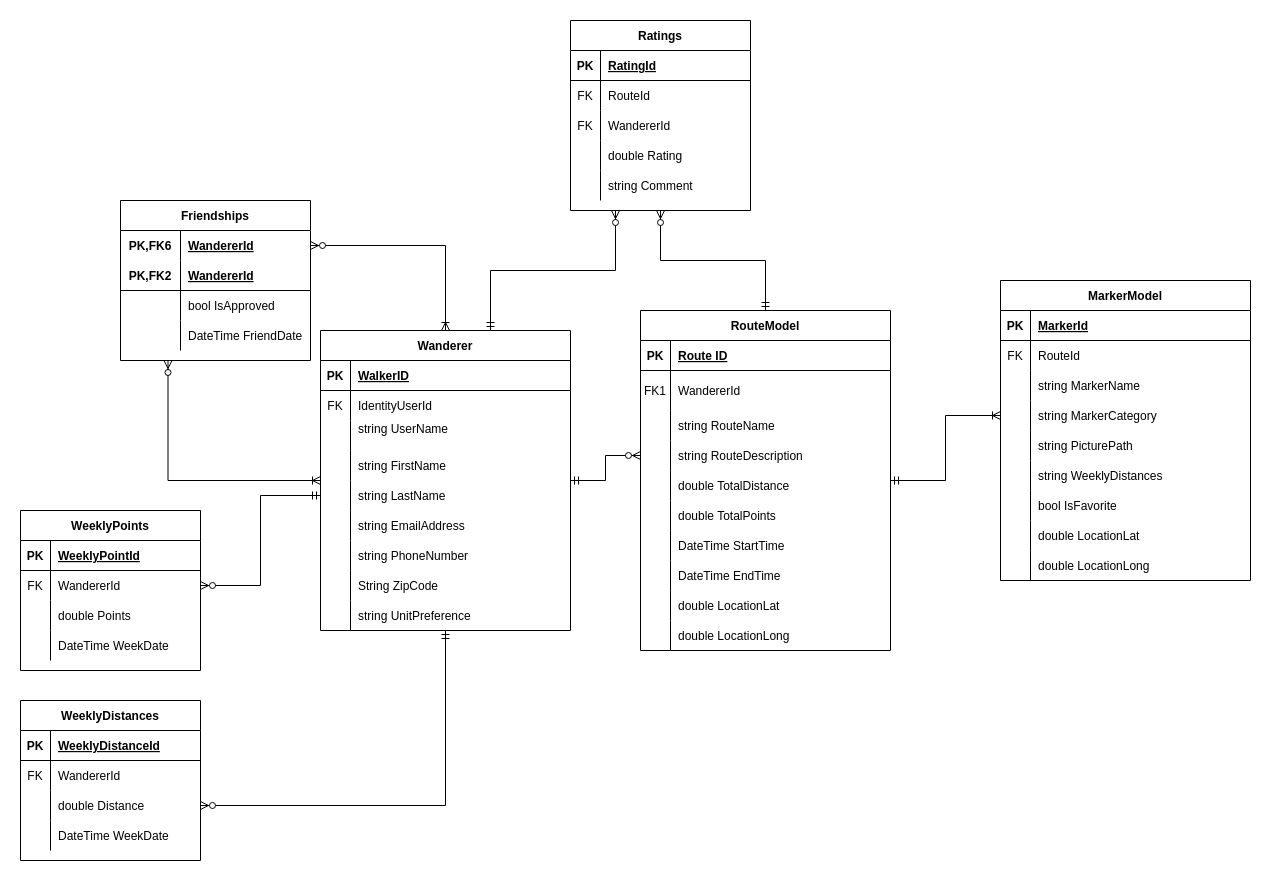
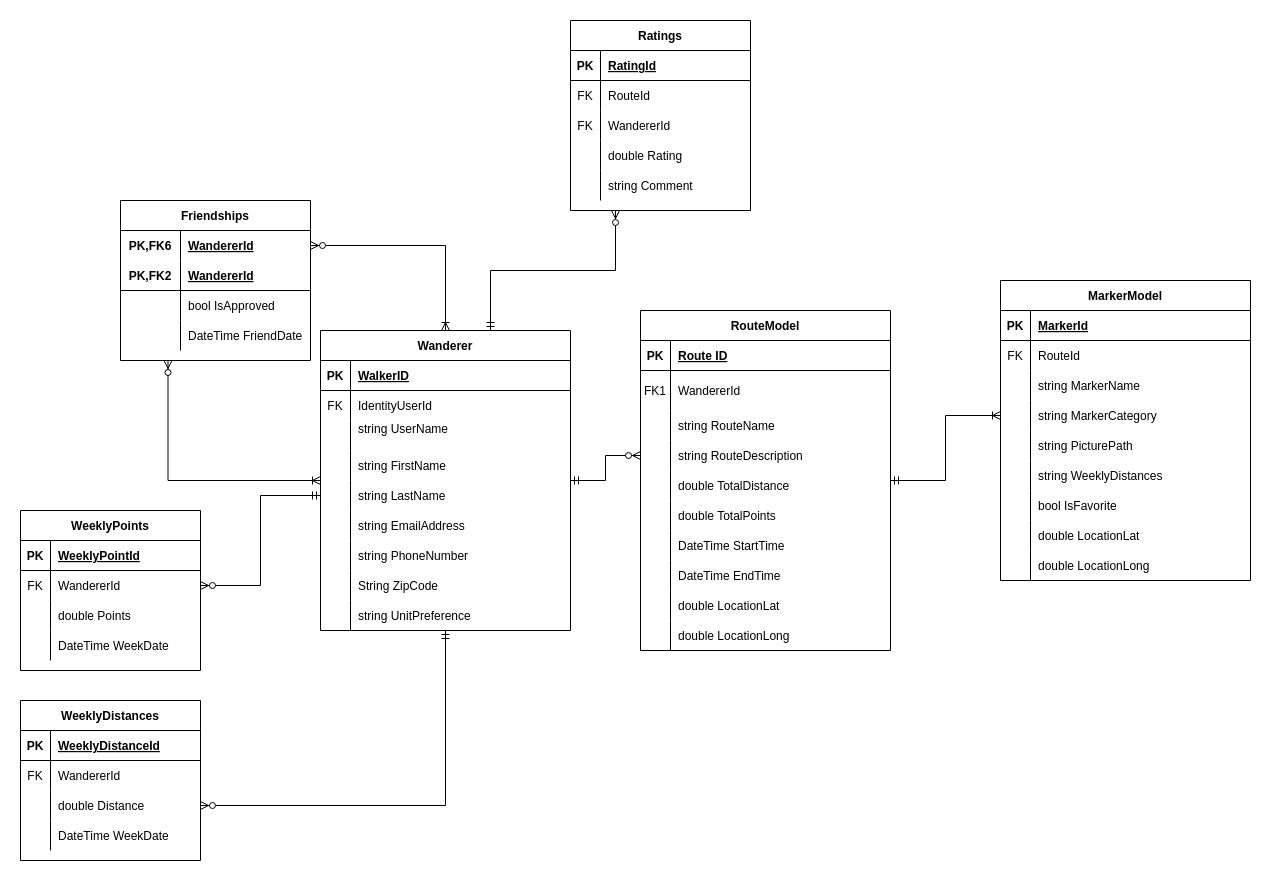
edge "Ratings" -- "RouteModel": removed
